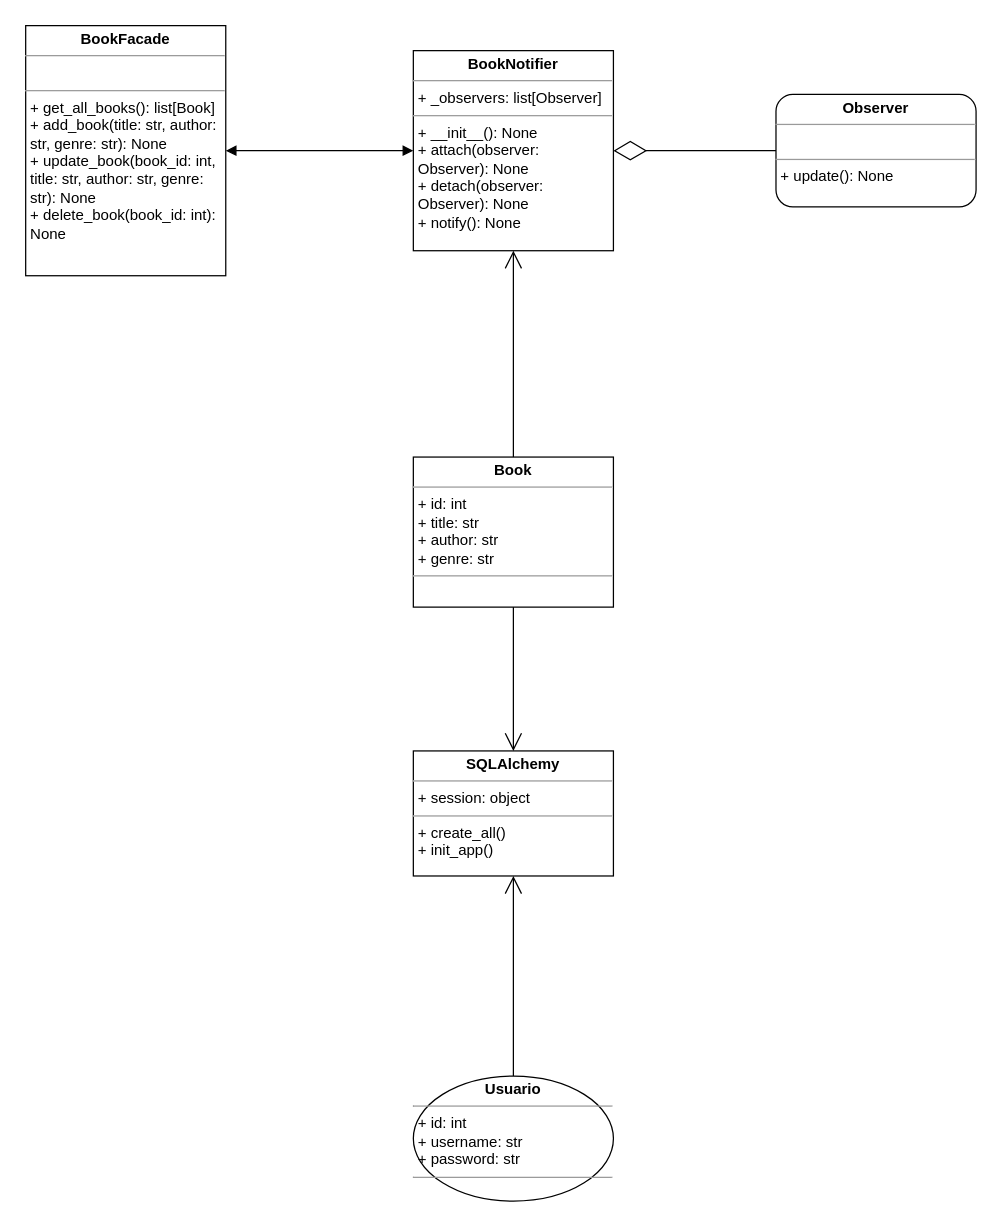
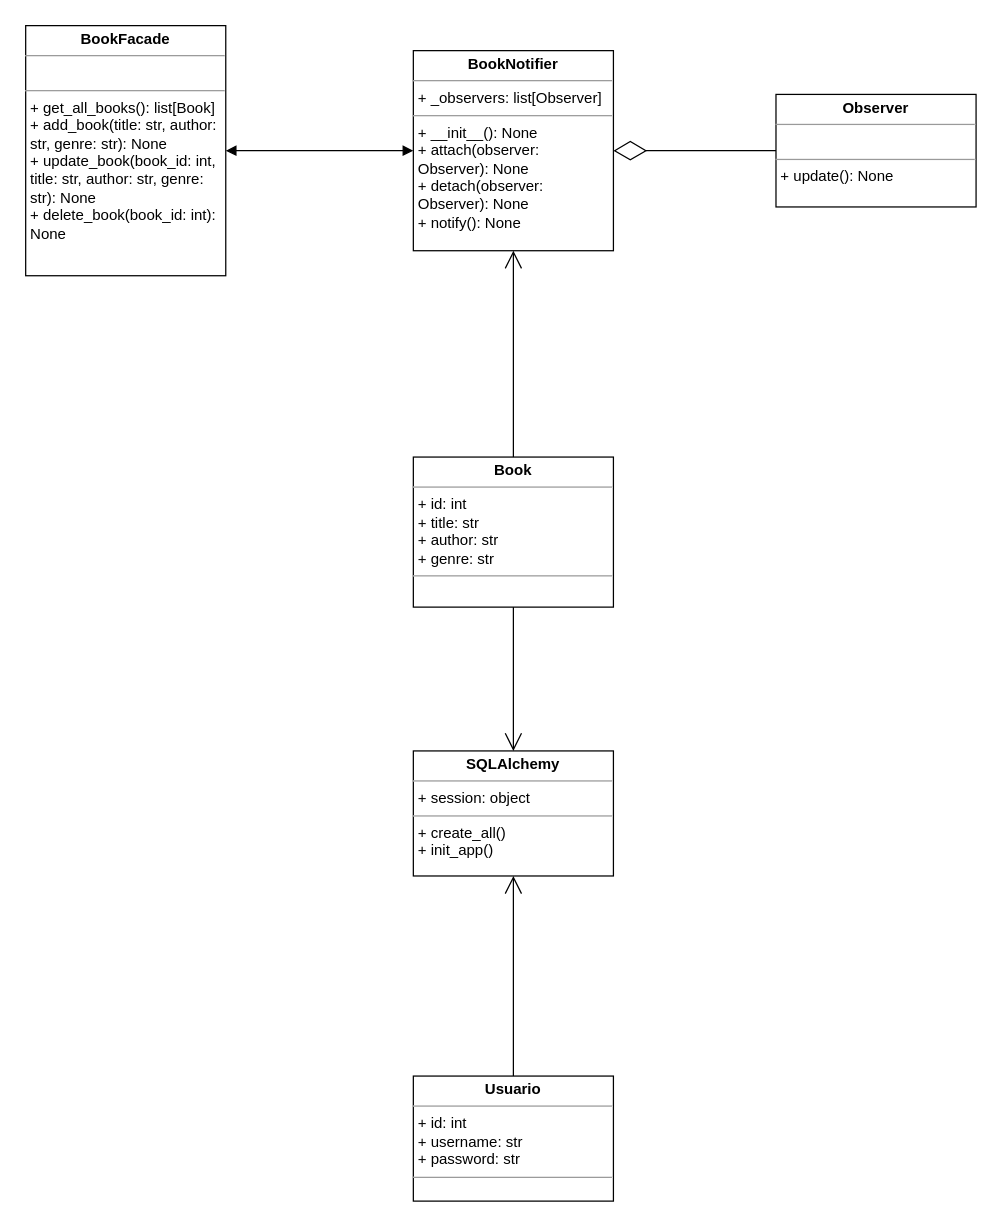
node "Observer + update(): None": shape rounded rectangle -> rectangle
node "Usuario + id: int + username: str + password: str": shape ellipse -> rectangle
